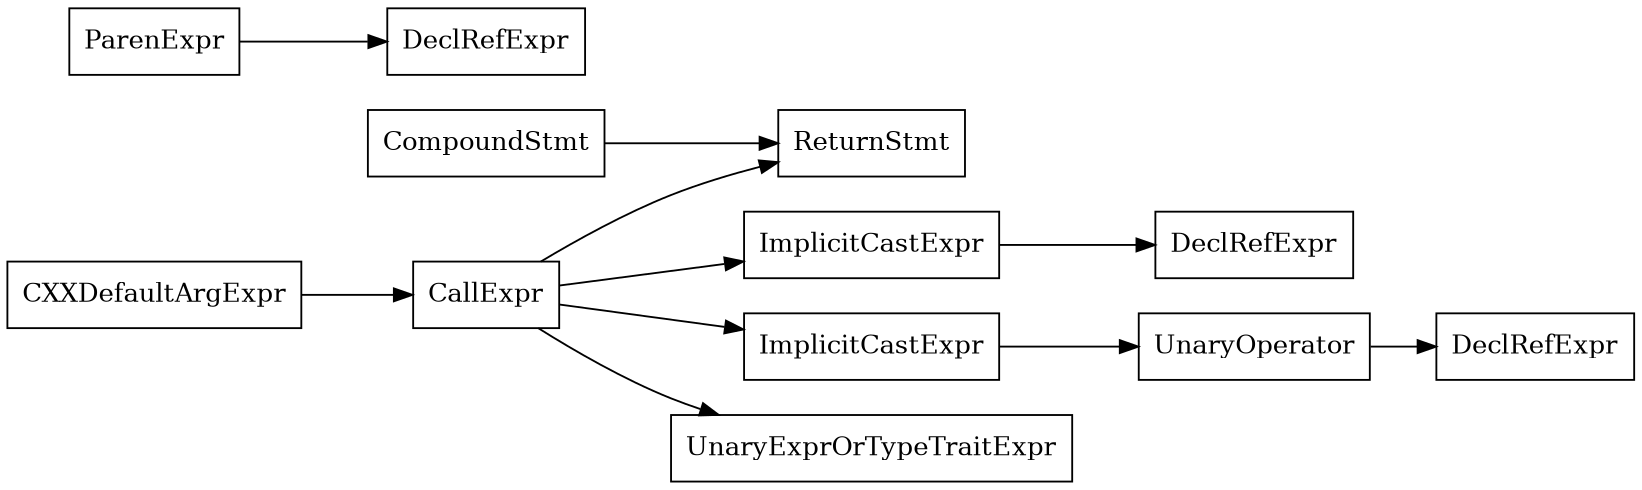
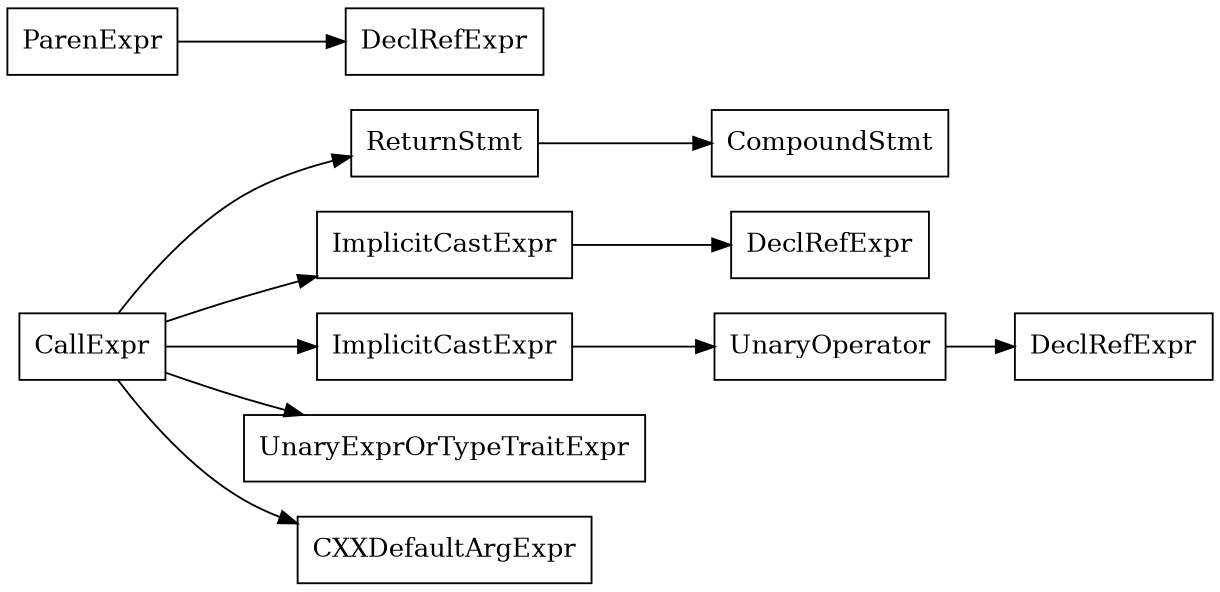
edge "CompoundStmt" -> "ReturnStmt": reversed
edge "CXXDefaultArgExpr" -> "CallExpr": reversed
